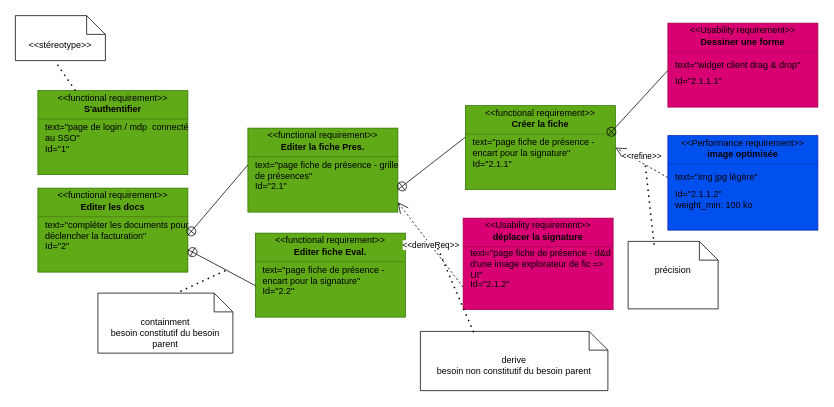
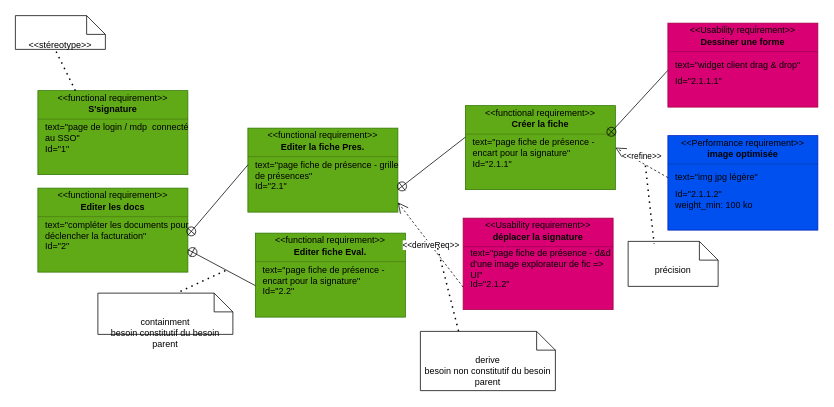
node "<<stéreotype>>": size 90x45 -> 90x34
node "S'authentifier": label "S'authentifier" -> "S'signature"
node "précision": size 90x68 -> 90x45
node "containment besoin constitutif du besoin parent": size 135x60 -> 135x41
node "derive besoin non constitutif du besoin parent": size 188x59 -> 135x59
